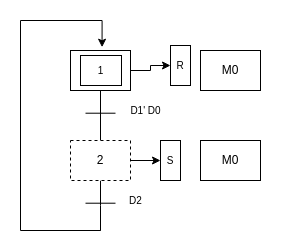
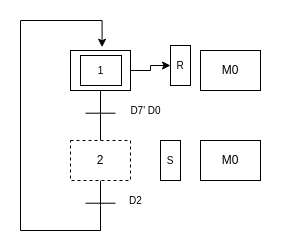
node "D1' D0": label "D1' D0" -> "D7' D0"
edge "2" -> "S": removed
